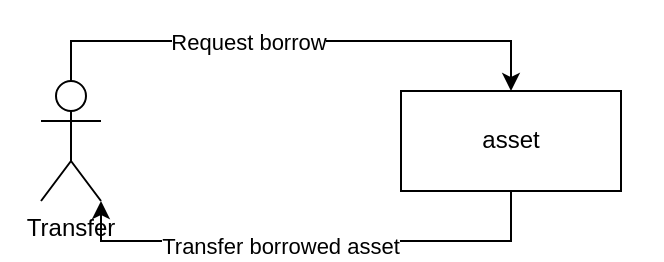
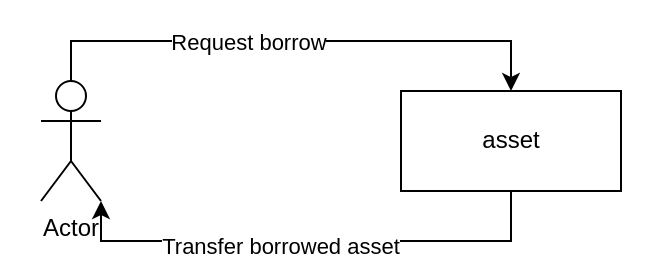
node "Transfer": label "Transfer" -> "Actor"
